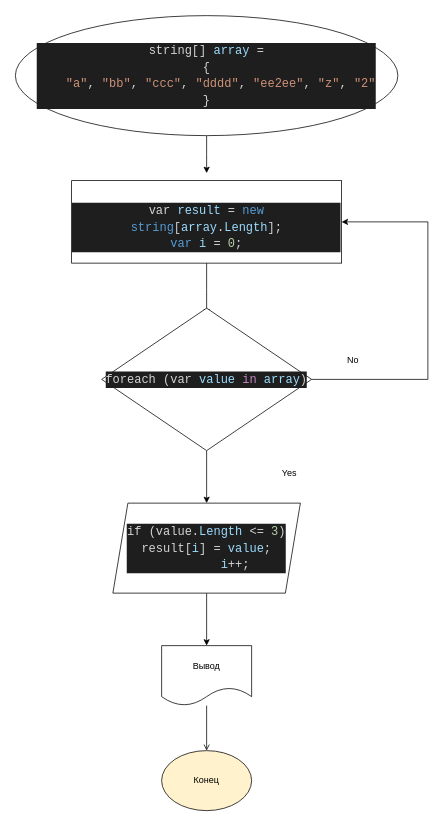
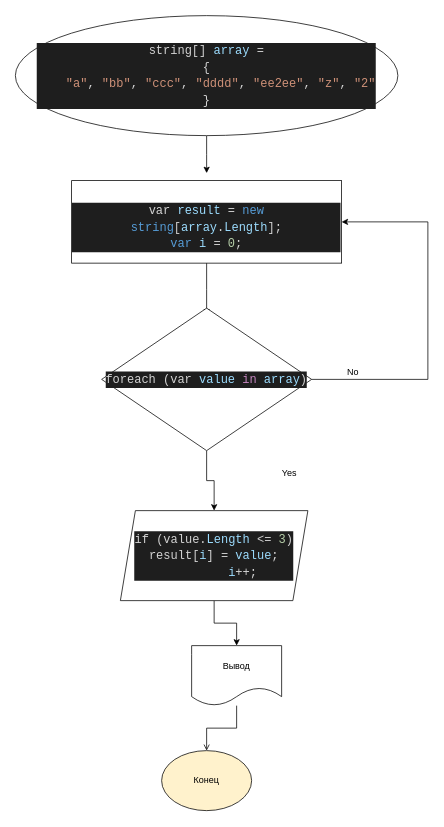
node "No": moved (353, 360) -> (353, 372)
node "if (value.Length <= 3) result[i] = value; i++;": moved (207, 548) -> (214, 555)
node "Вывод": moved (207, 675) -> (237, 675)
